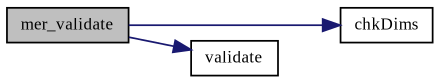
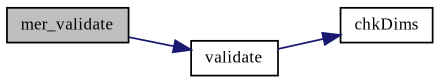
edge "mer_validate" -> "chkDims": now "validate" -> "chkDims"
